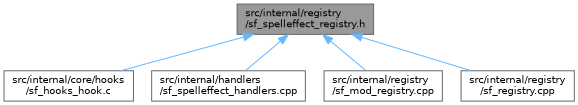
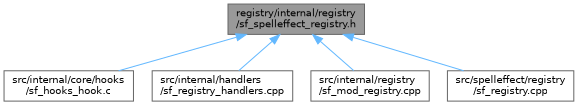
node "src/internal/registry /sf_spelleffect_registry.h": label "src/internal/registry /sf_spelleffect_registry.h" -> "registry/internal/registry /sf_spelleffect_registry.h"
node "src/internal/handlers /sf_spelleffect_handlers.cpp": label "src/internal/handlers /sf_spelleffect_handlers.cpp" -> "src/internal/handlers /sf_registry_handlers.cpp"
node "src/internal/registry /sf_registry.cpp": label "src/internal/registry /sf_registry.cpp" -> "src/spelleffect/registry /sf_registry.cpp"
